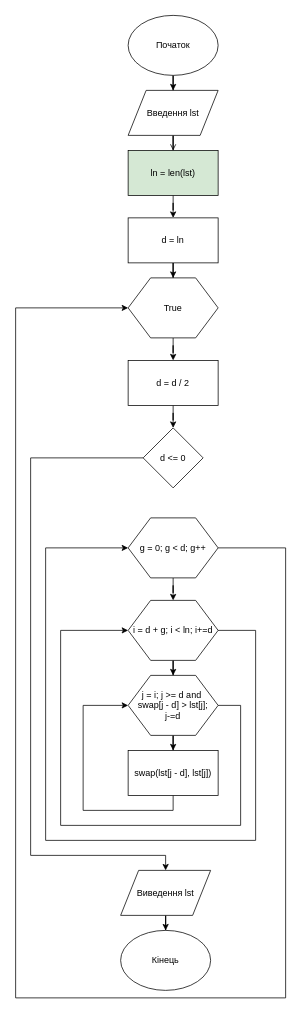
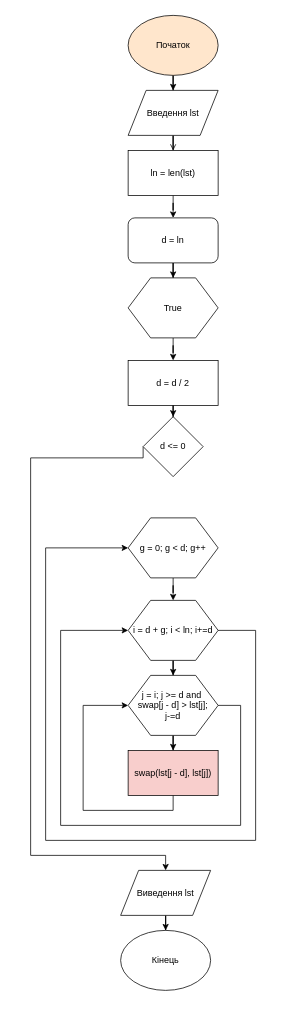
node "Початок": fillcolor #ffffff -> #ffe6cc
node "ln = len(lst)": fillcolor #d5e8d4 -> #ffffff
node "d = ln": shape rectangle -> rounded rectangle
node "d <= 0": moved (173, 458) -> (173, 447)
edge "g = 0; g < d; g++" -> "True": removed
node "swap(lst[j - d], lst[j])": fillcolor #ffffff -> #f8cecc
